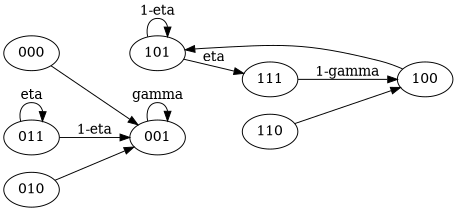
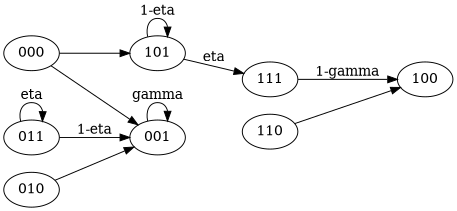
edge "100" -> "101": now "000" -> "101"
